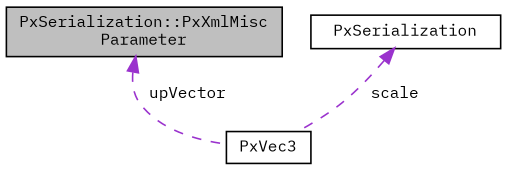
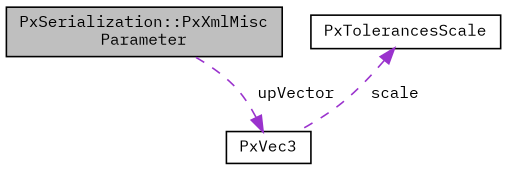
node "PxSerialization": label "PxSerialization" -> "PxTolerancesScale"
edge "PxVec3" -> "PxSerialization::PxXmlMisc Parameter": reversed
